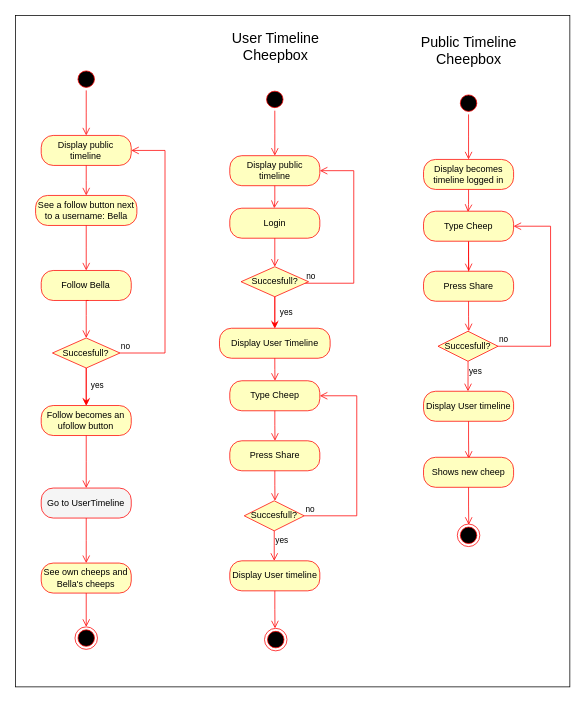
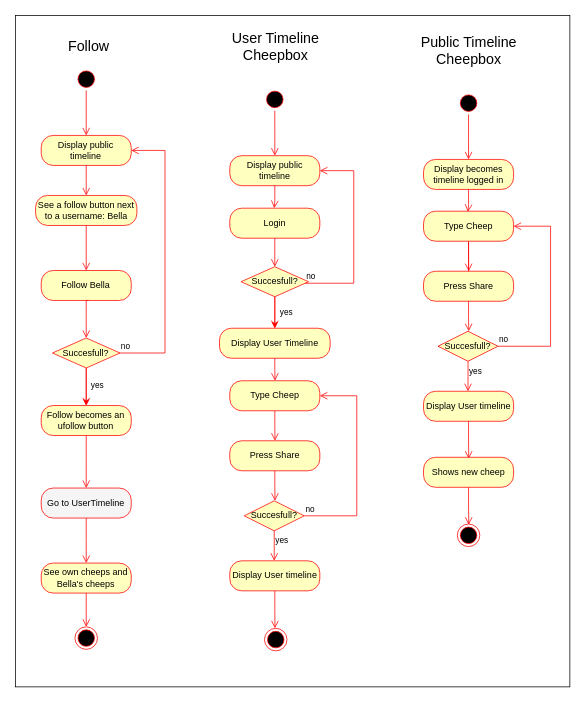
node "Follow": added
